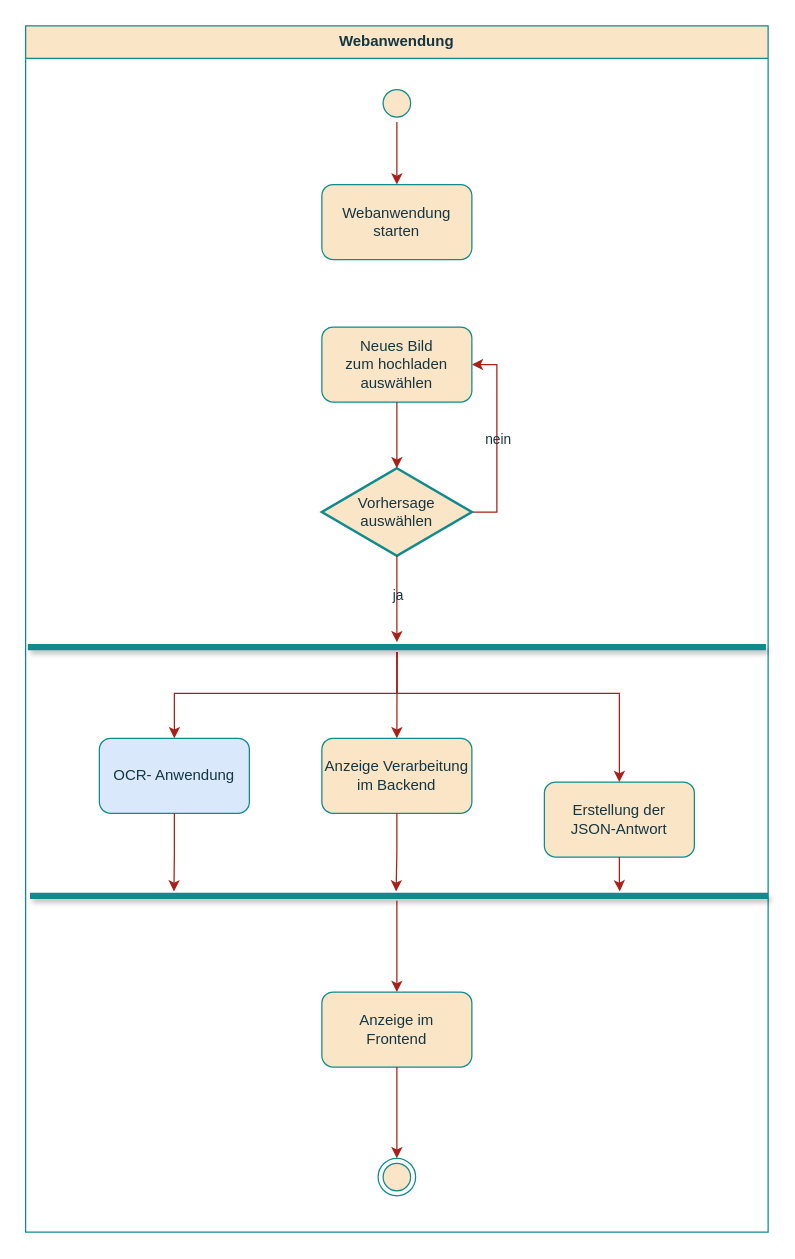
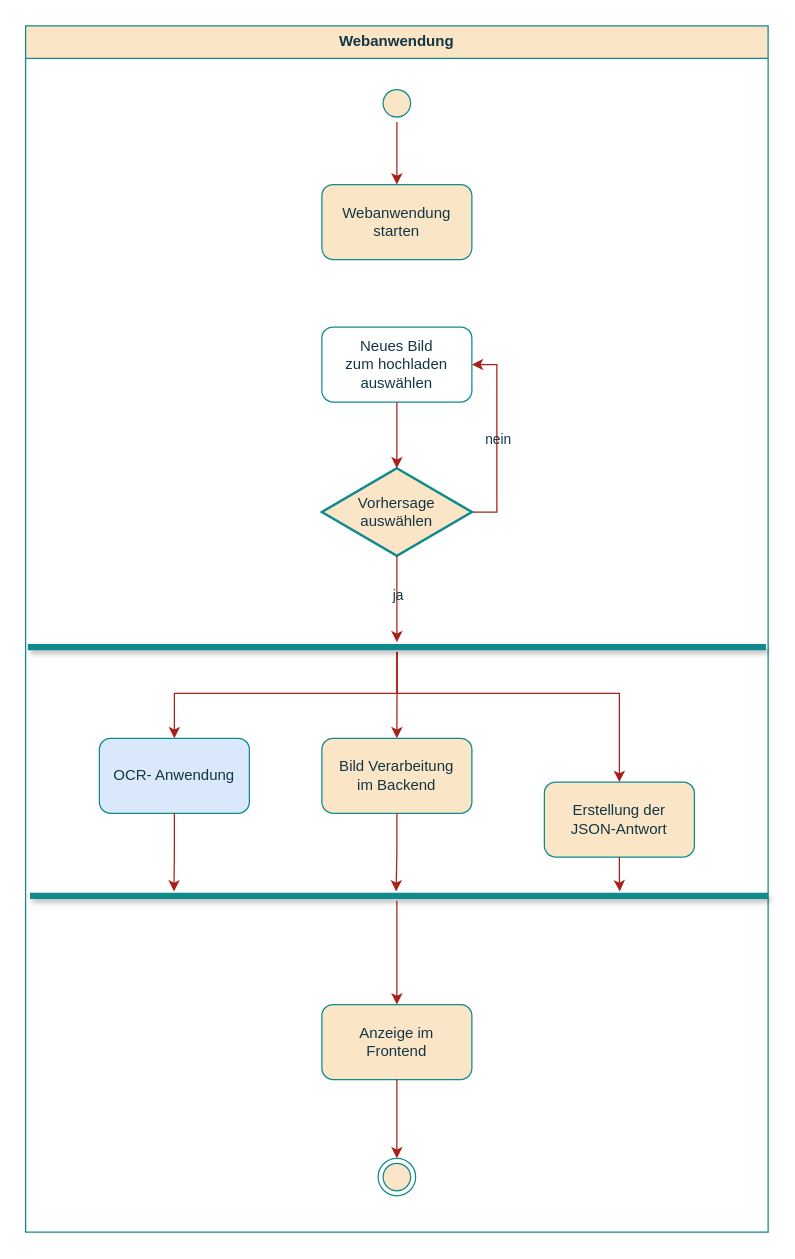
node "Neues Bild zum hochladen auswählen": fillcolor #fae5c7 -> #ffffff
node "Anzeige Verarbeitung im Backend": label "Anzeige Verarbeitung im Backend" -> "Bild Verarbeitung im Backend"
node "Anzeige im Frontend": moved (397, 1029) -> (397, 1042)
